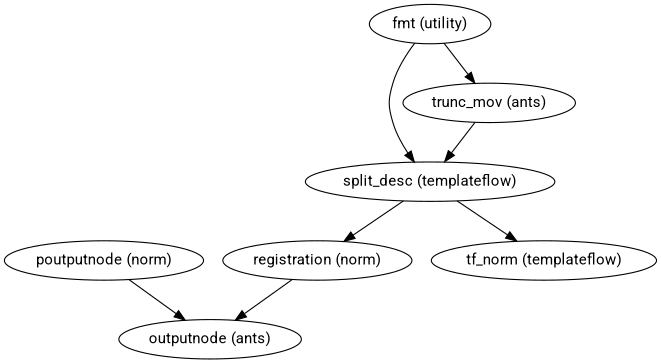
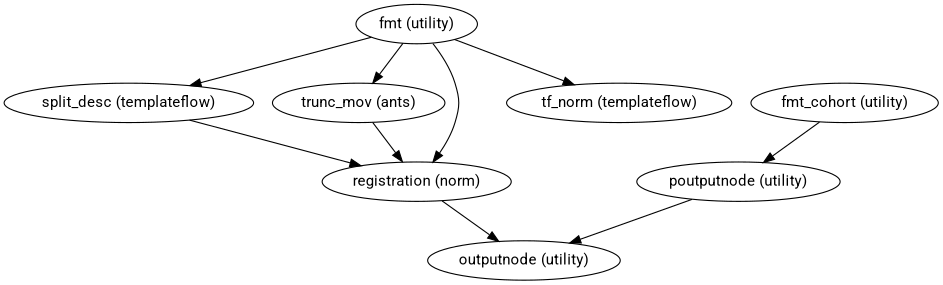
edge "fmt (utility)" -> "registration (norm)": added
node "fmt_cohort (utility)": added
edge "trunc_mov (ants)" -> "split_desc (templateflow)": now "trunc_mov (ants)" -> "registration (norm)"
edge "split_desc (templateflow)" -> "tf_norm (templateflow)": now "fmt (utility)" -> "tf_norm (templateflow)"
node "poutputnode (norm)": label "poutputnode (norm)" -> "poutputnode (utility)"
node "outputnode (ants)": label "outputnode (ants)" -> "outputnode (utility)"
